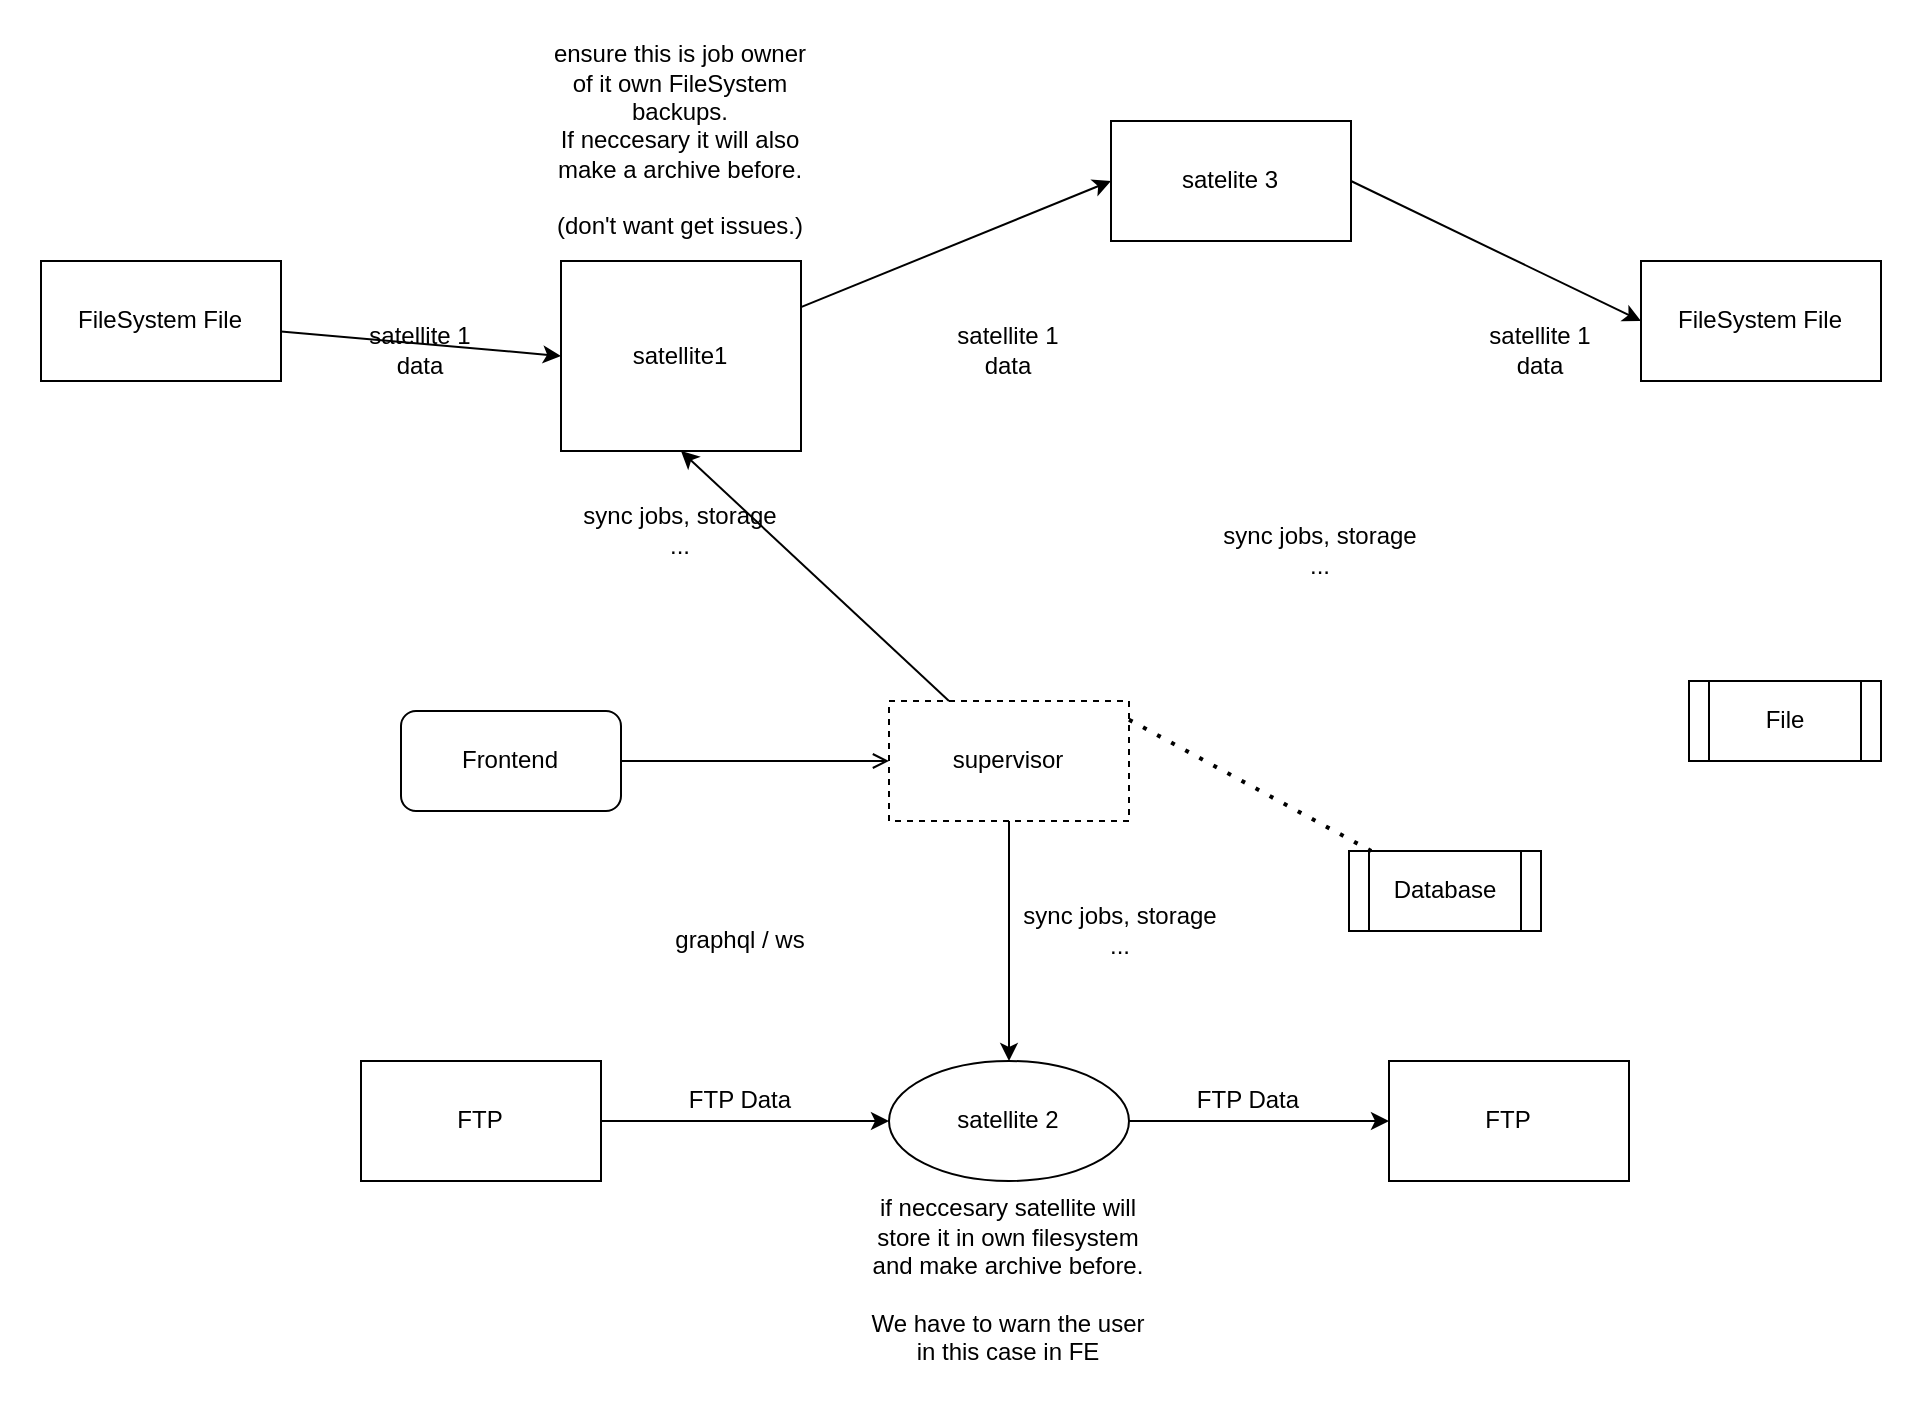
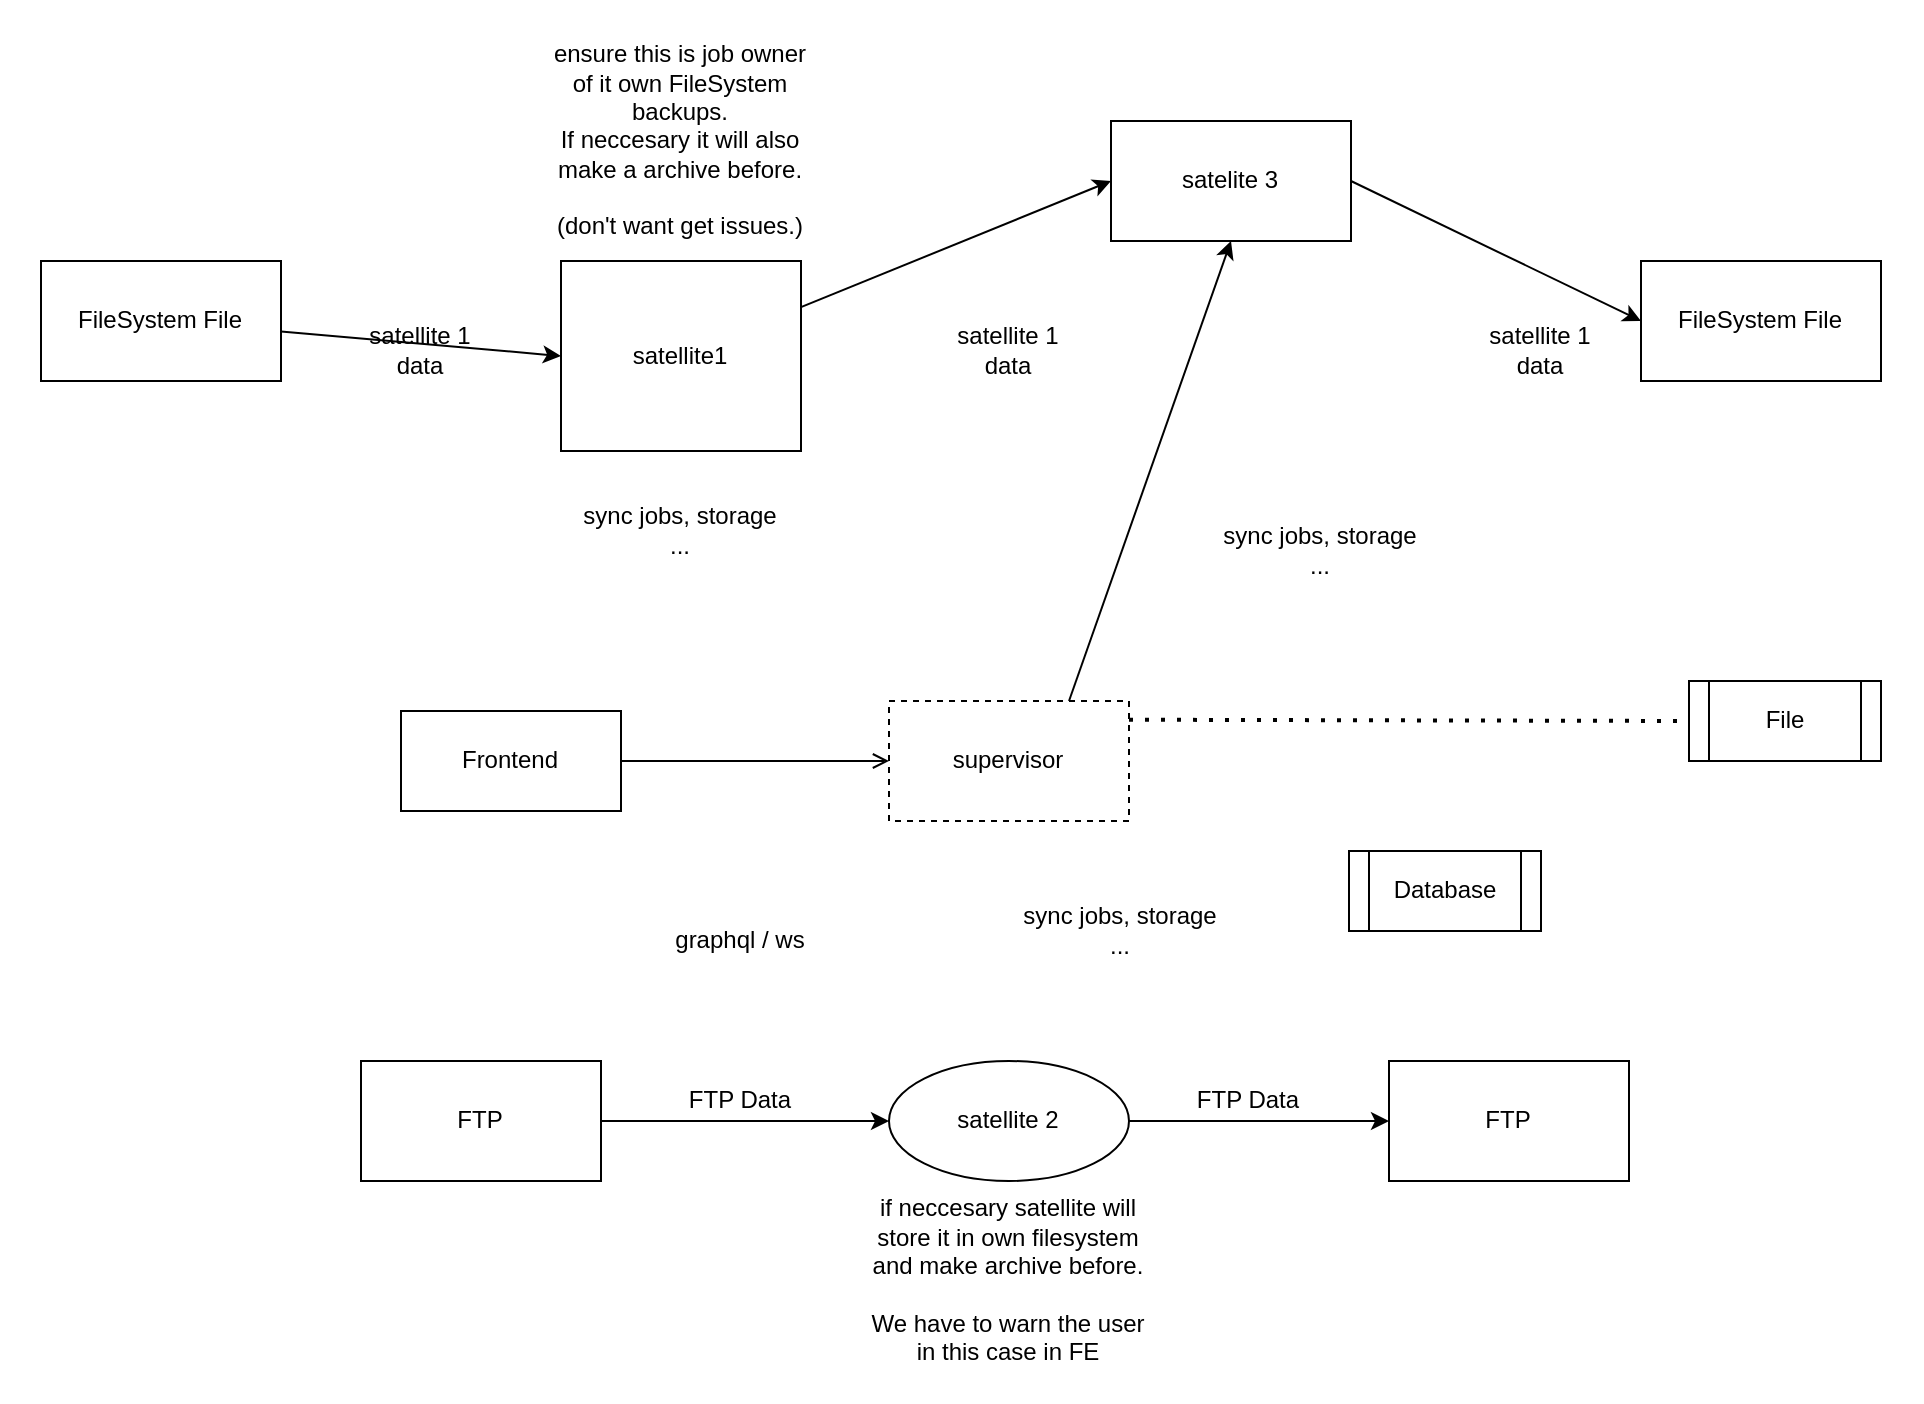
edge "supervisor" -> "satelite 3": added
edge "supervisor" -> "satellite1": removed
edge "supervisor" -- "Database": now "supervisor" -- "File"
node "Frontend": shape rounded rectangle -> rectangle
edge "supervisor" -> "satellite 2": removed
